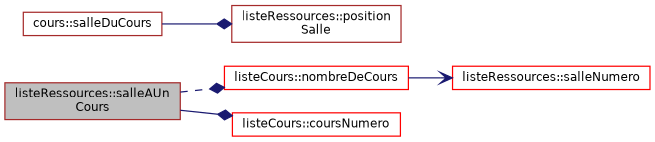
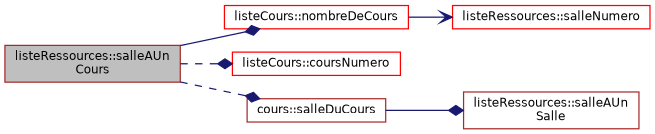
node "listeRessources::position Salle": label "listeRessources::position Salle" -> "listeRessources::salleAUn Salle"
edge "listeRessources::salleAUn Cours" -> "cours::salleDuCours": added
edge "listeRessources::salleAUn Cours" -> "listeCours::nombreDeCours": style dashed -> solid
edge "listeRessources::salleAUn Cours" -> "listeCours::coursNumero": style solid -> dashed
